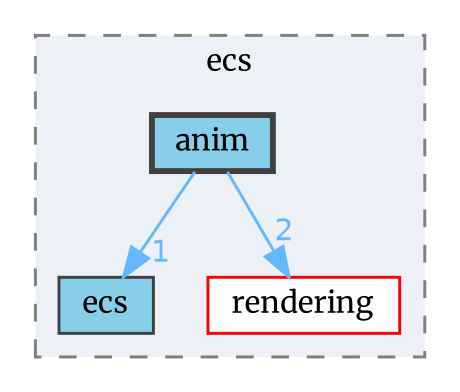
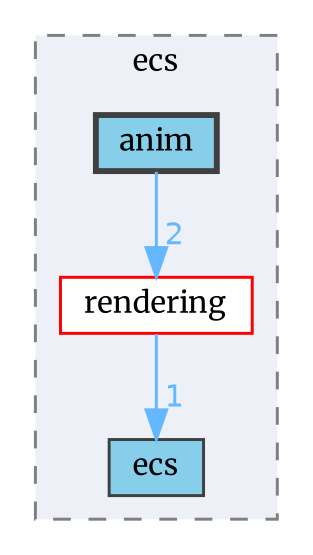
edge "anim" -> "ecs": now "rendering" -> "ecs"
